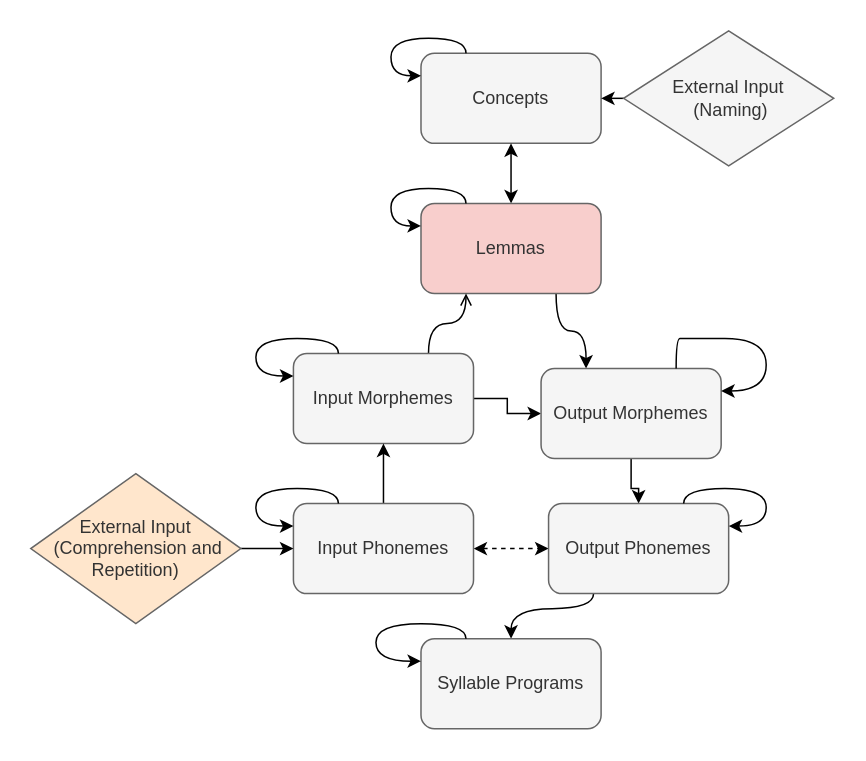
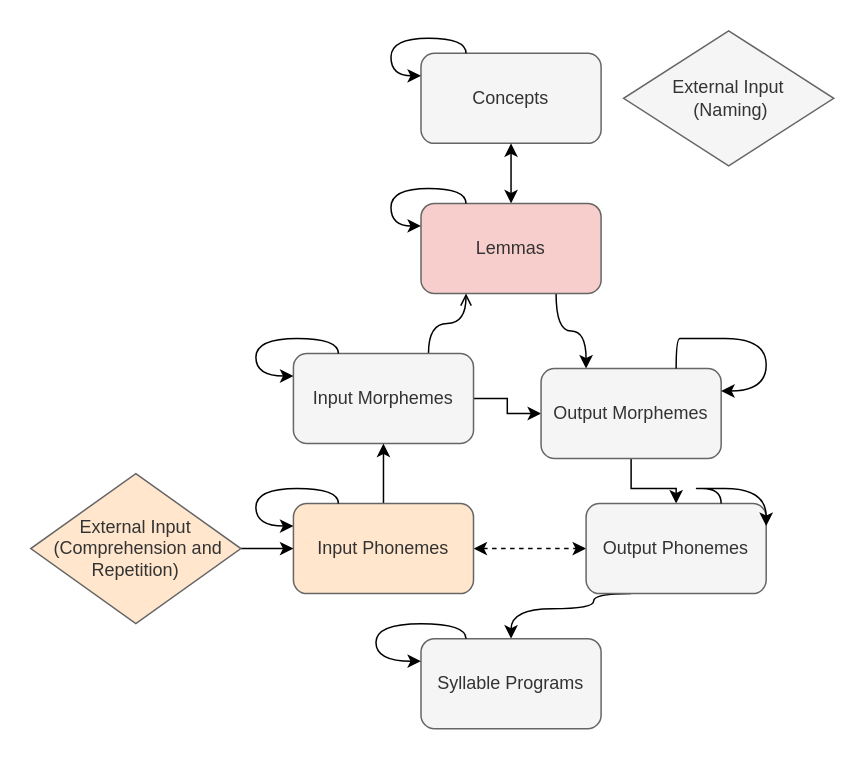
edge "External Input (Naming)" -> "Concepts": removed
node "Input Phonemes": fillcolor #f5f5f5 -> #ffe6cc
node "Output Phonemes": moved (638, 548) -> (676, 548)
